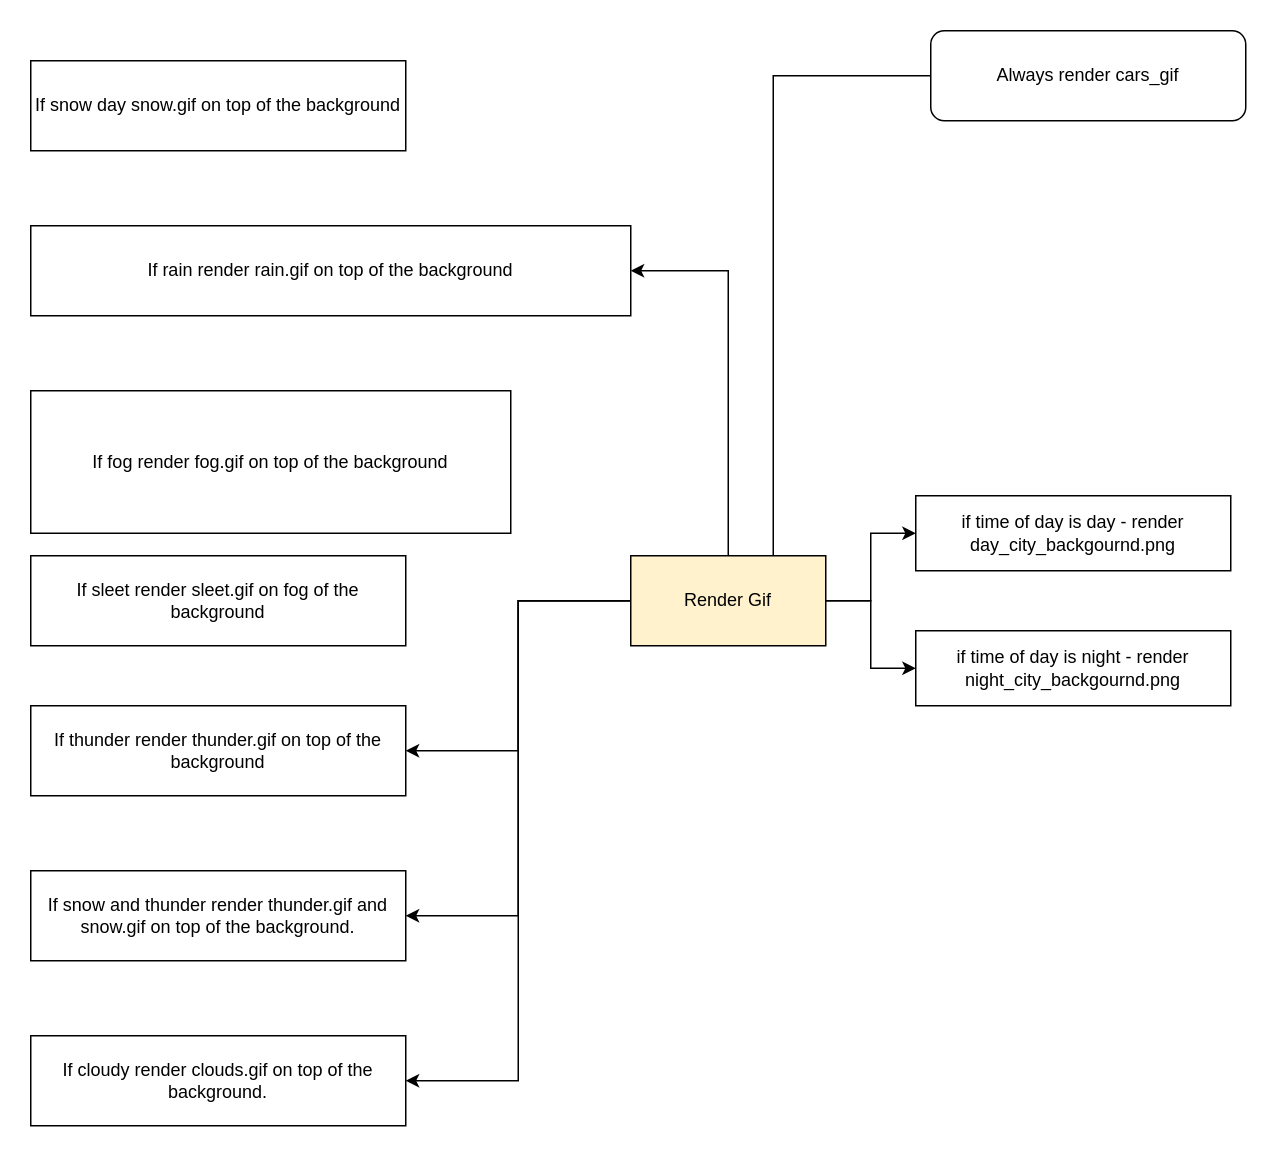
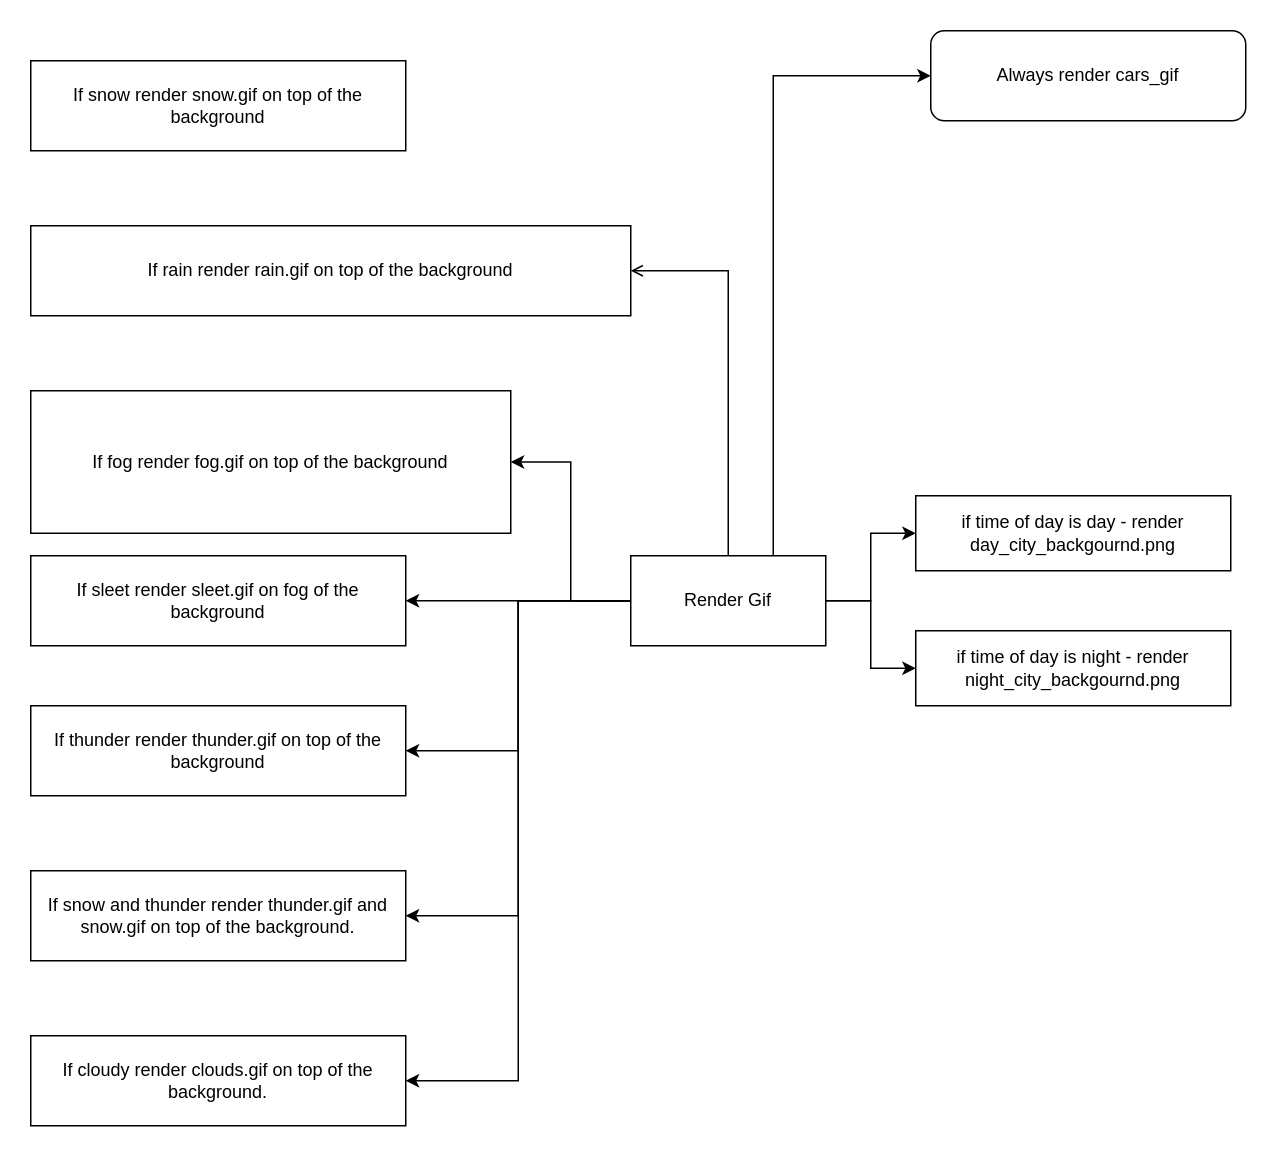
edge "Always render cars_gif" -- "Render Gif": arrowhead none -> classic
node "If snow day snow.gif on top of the background": label "If snow day snow.gif on top of the background" -> "If snow render snow.gif on top of the background"
edge "Render Gif" -> "If rain render rain.gif on top of the background": arrowhead classic -> open
edge "Render Gif" -> "If fog render fog.gif on top of the background": added
edge "Render Gif" -> "If sleet render sleet.gif on fog of the background": added
node "Render Gif": fillcolor #fff2cc -> #ffffff
